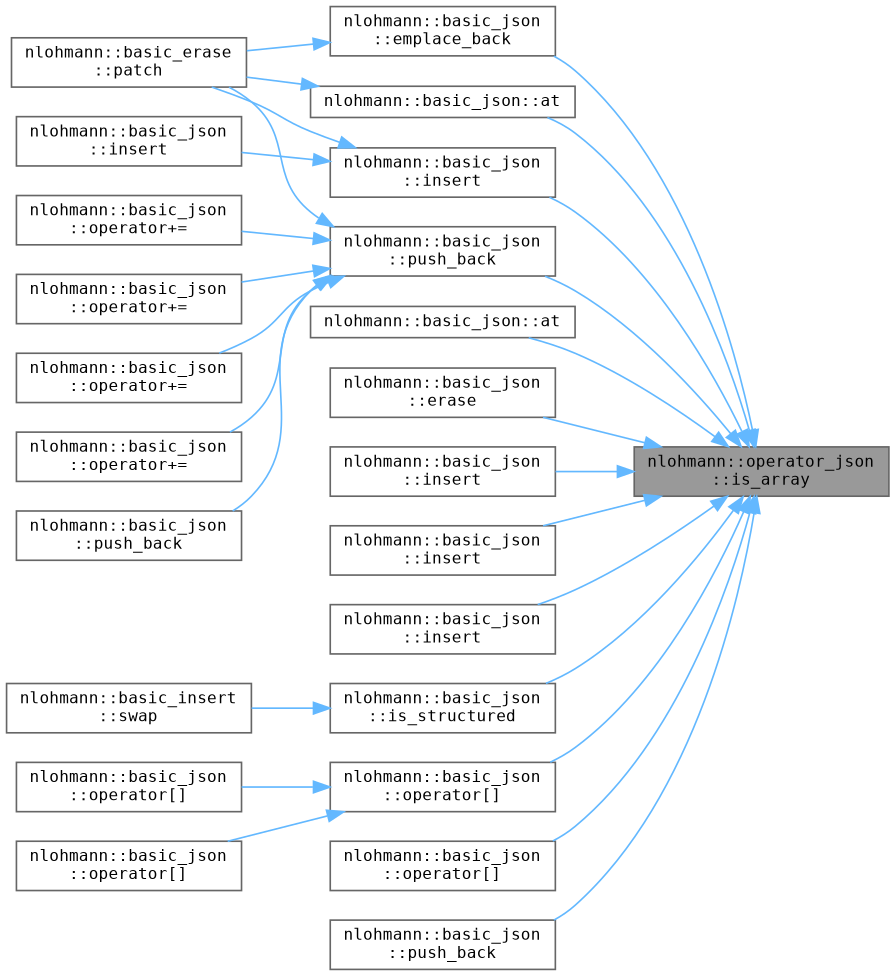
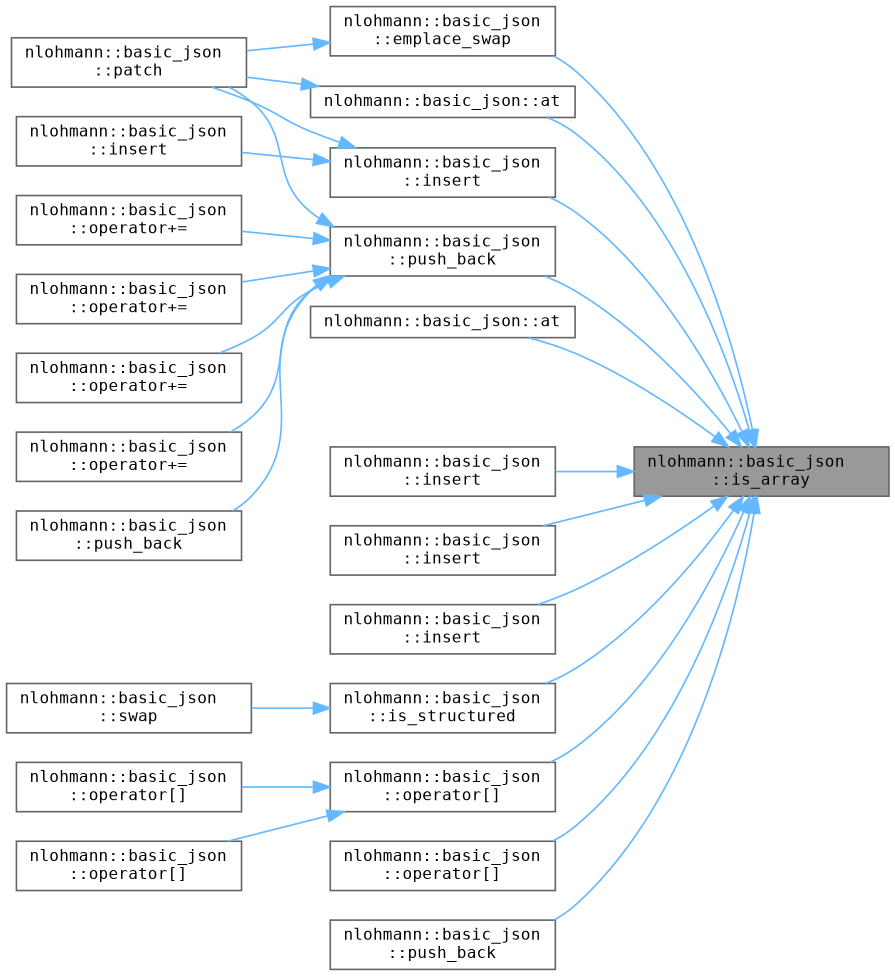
node "nlohmann::basic_json ::emplace_back": label "nlohmann::basic_json ::emplace_back" -> "nlohmann::basic_json ::emplace_swap"
node "nlohmann::basic_erase ::patch": label "nlohmann::basic_erase ::patch" -> "nlohmann::basic_json ::patch"
node "nlohmann::basic_json ::erase": removed
node "nlohmann::operator_json ::is_array": label "nlohmann::operator_json ::is_array" -> "nlohmann::basic_json ::is_array"
node "nlohmann::basic_insert ::swap": label "nlohmann::basic_insert ::swap" -> "nlohmann::basic_json ::swap"
